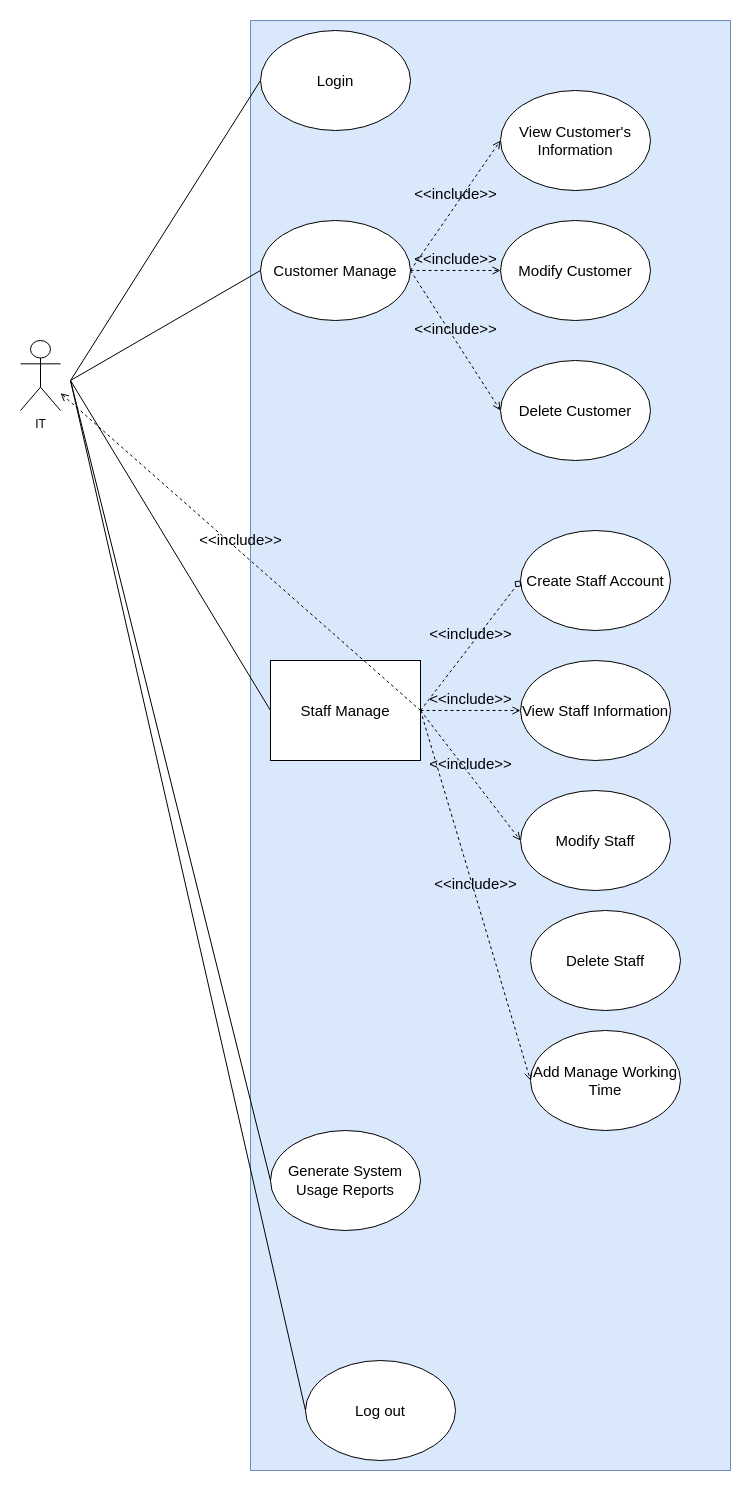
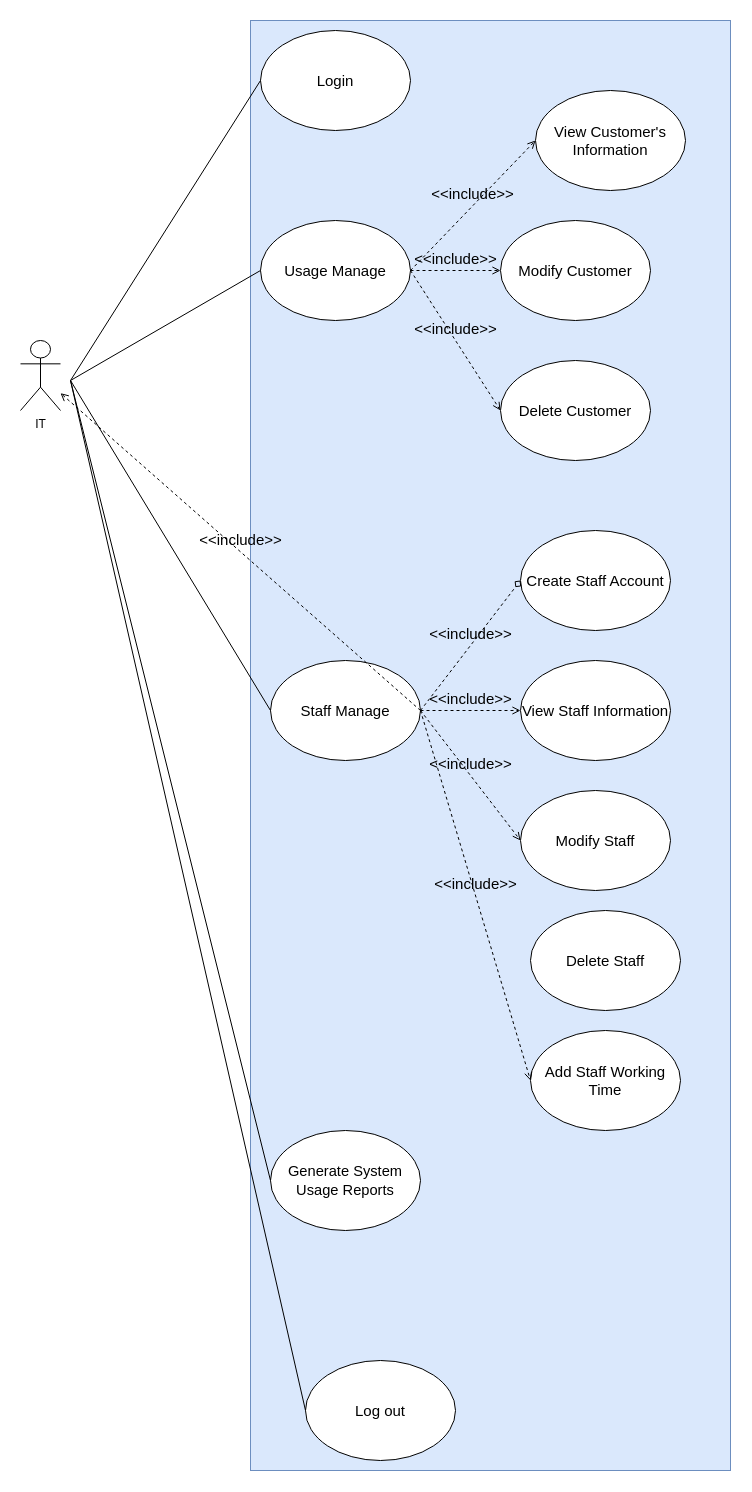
node "View Customer's Information": moved (576, 141) -> (611, 141)
node "Customer Manage": label "Customer Manage" -> "Usage Manage"
node "Staff Manage": shape rectangle -> ellipse
node "Add Manage Working Time": label "Add Manage Working Time" -> "Add Staff Working Time"
